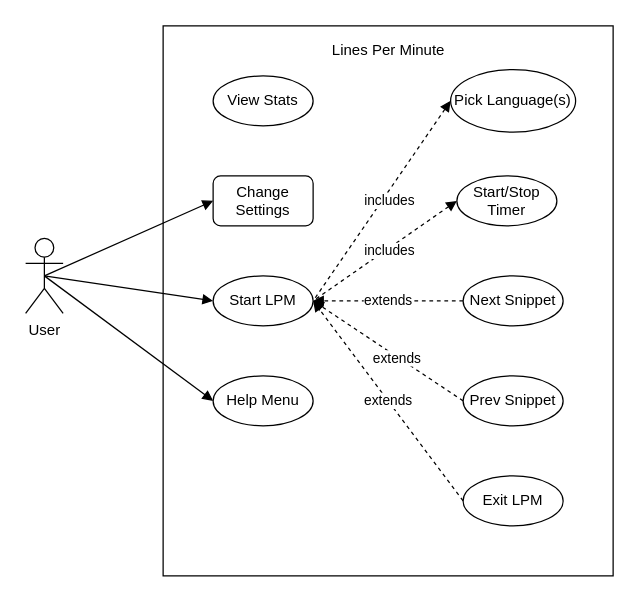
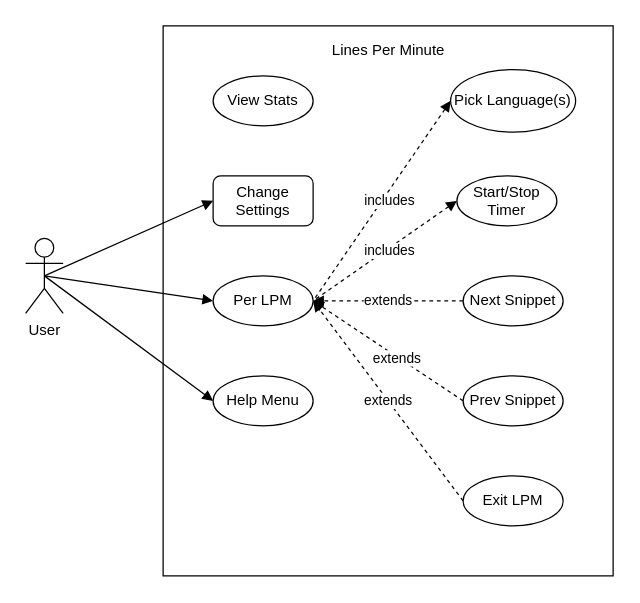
node "Start LPM": label "Start LPM" -> "Per LPM"
